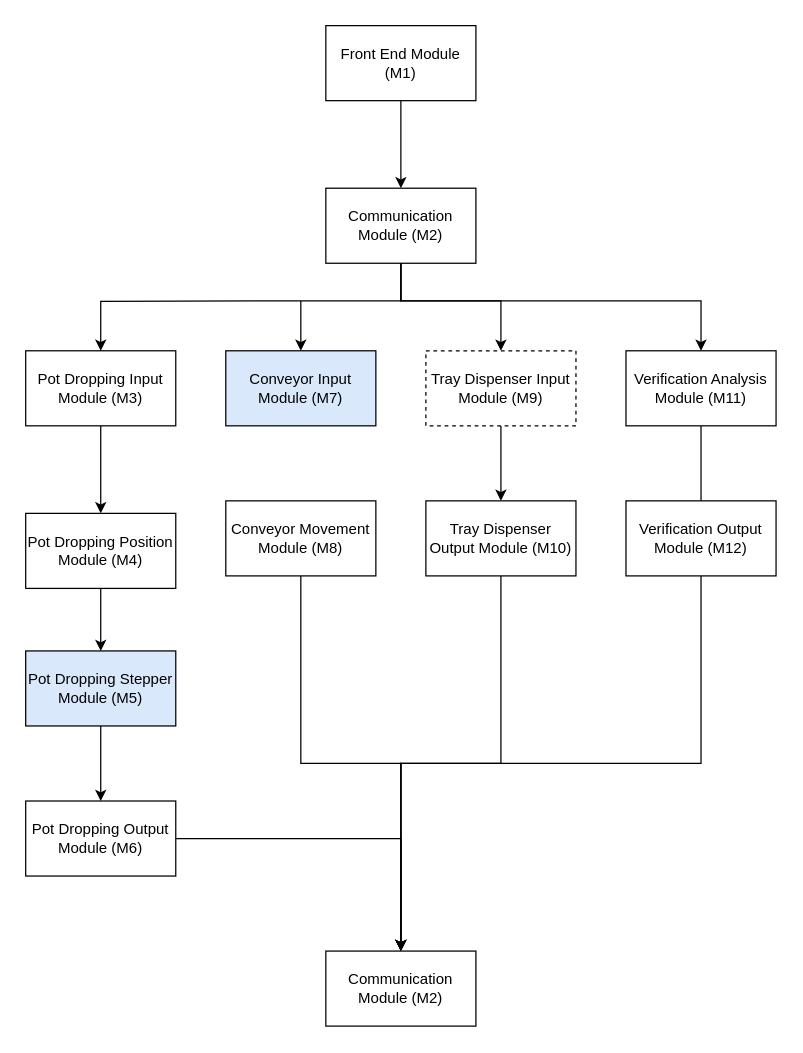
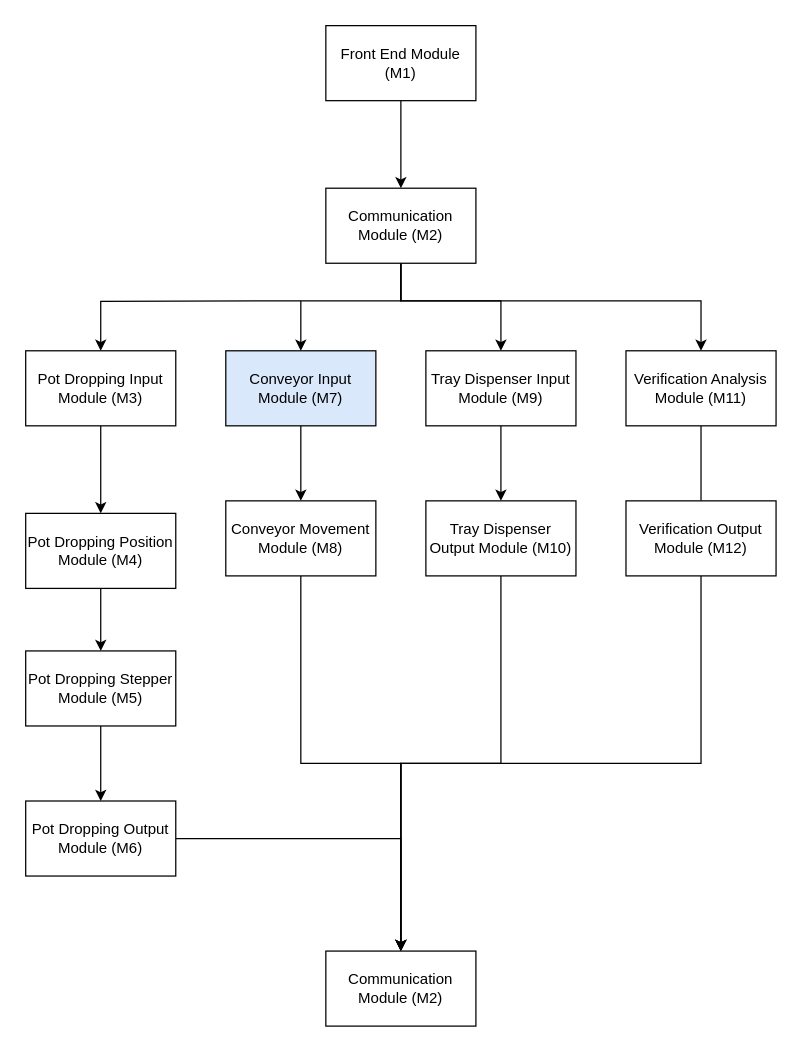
node "Tray Dispenser Input Module (M9)": style dashed -> solid
edge "Conveyor Input Module (M7)" -> "Conveyor Movement Module (M8)": added
node "Pot Dropping Stepper Module (M5)": fillcolor #dae8fc -> #ffffff
